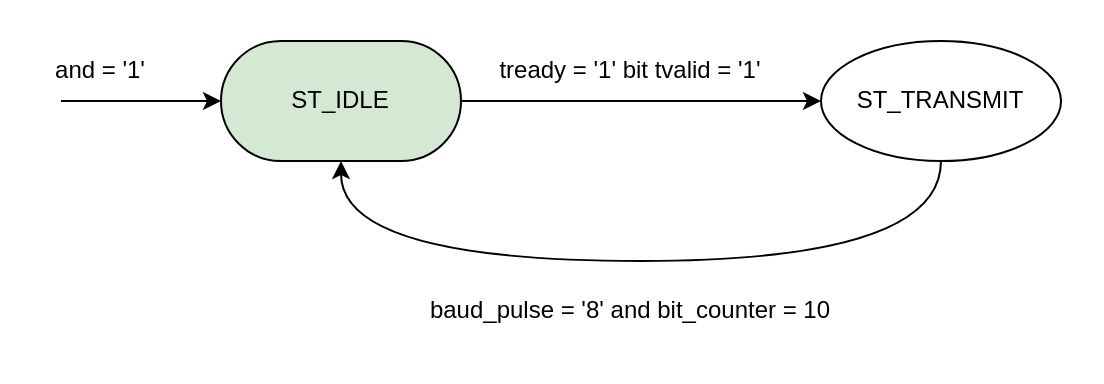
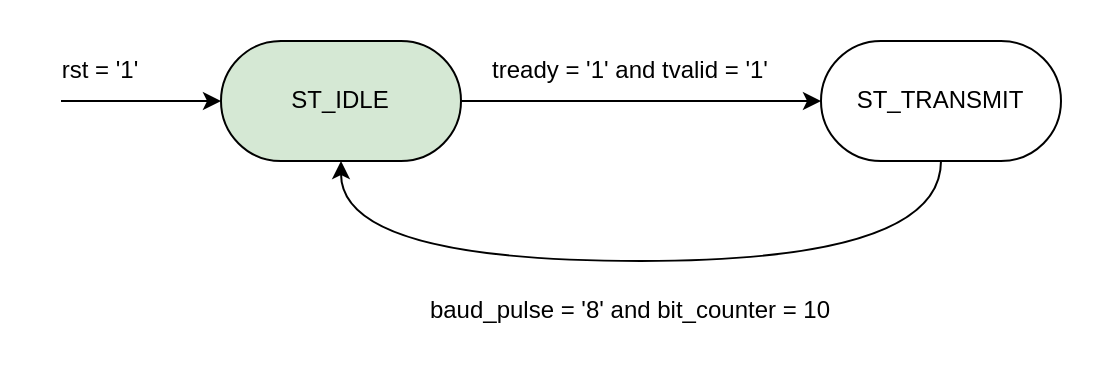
node "and = '1'": label "and = '1'" -> "rst = '1'"
node "tready = '1' bit tvalid = '1'": label "tready = '1' bit tvalid = '1'" -> "tready = '1' and tvalid = '1'"
node "ST_TRANSMIT": shape ellipse -> rounded rectangle
